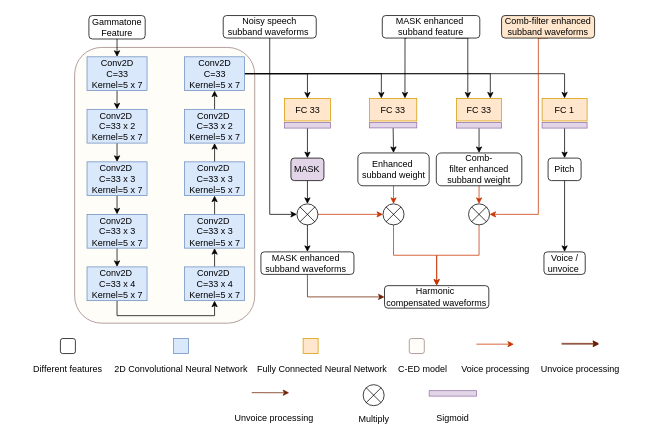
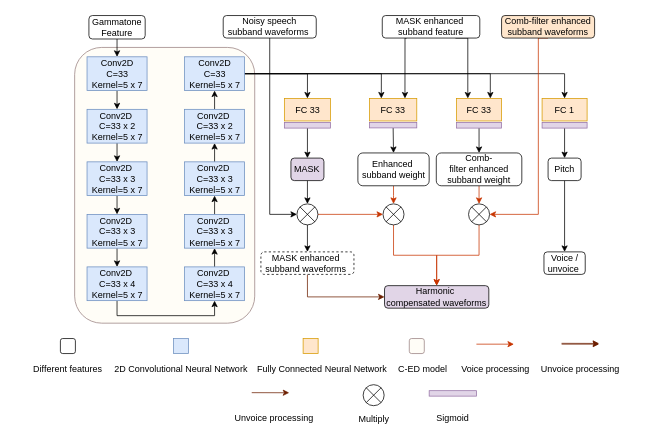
node "MASK enhanced subband waveforms": style solid -> dashed
node "Harmonic compensated waveforms": fillcolor #ffffff -> #e1d5e7
